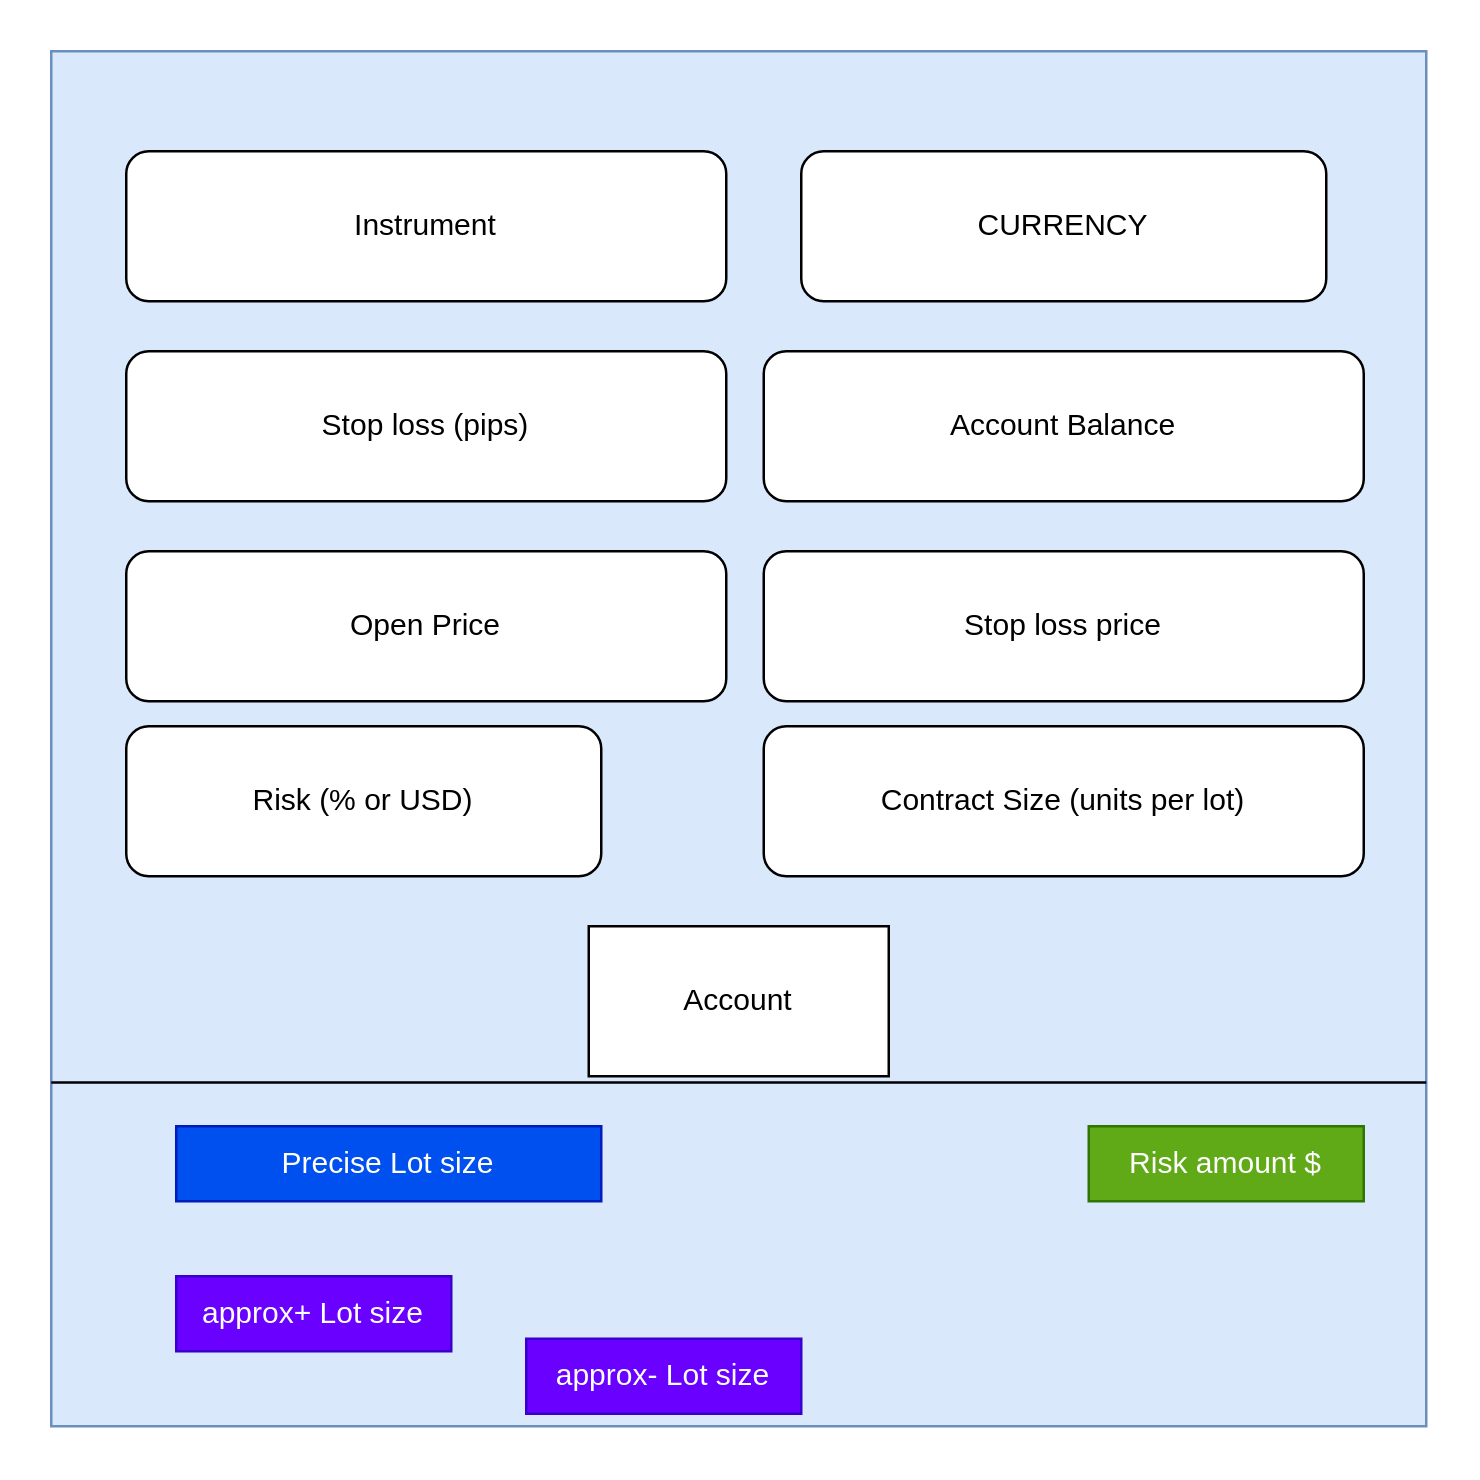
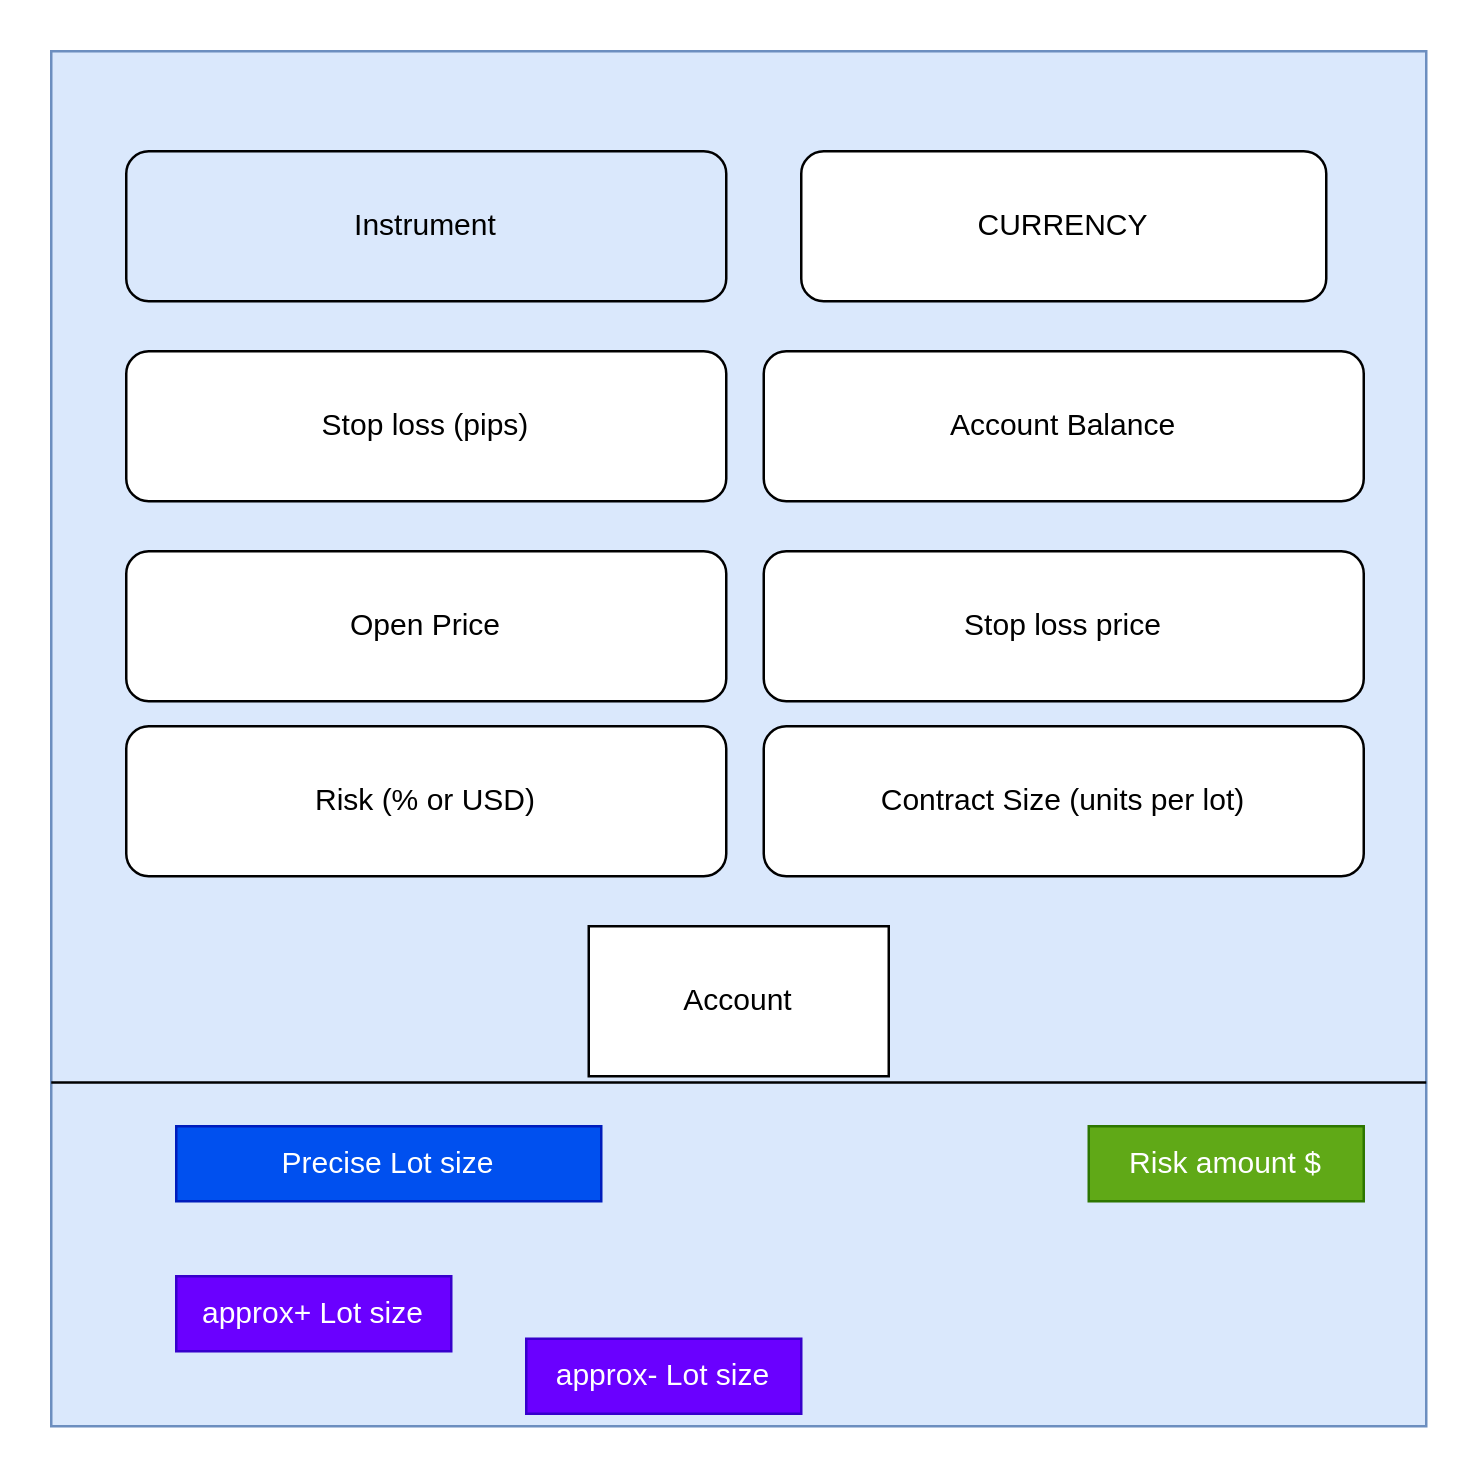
node "Instrument": fillcolor #ffffff -> #dae8fc
node "Risk (% or USD)": size 475x150 -> 600x150
